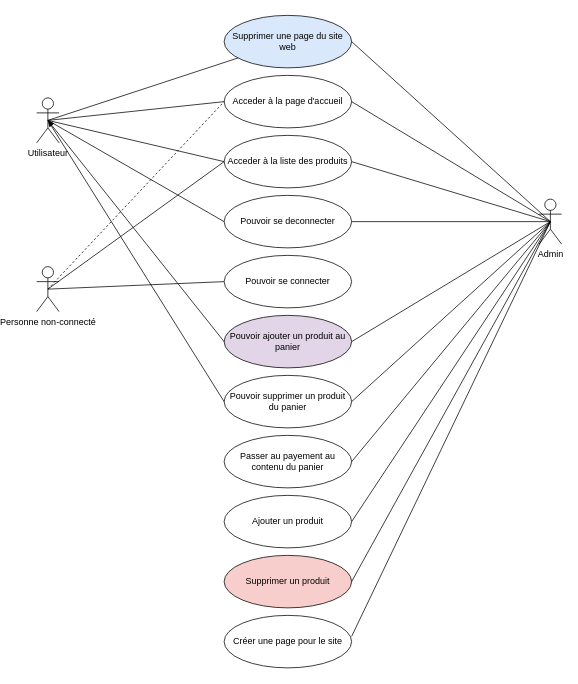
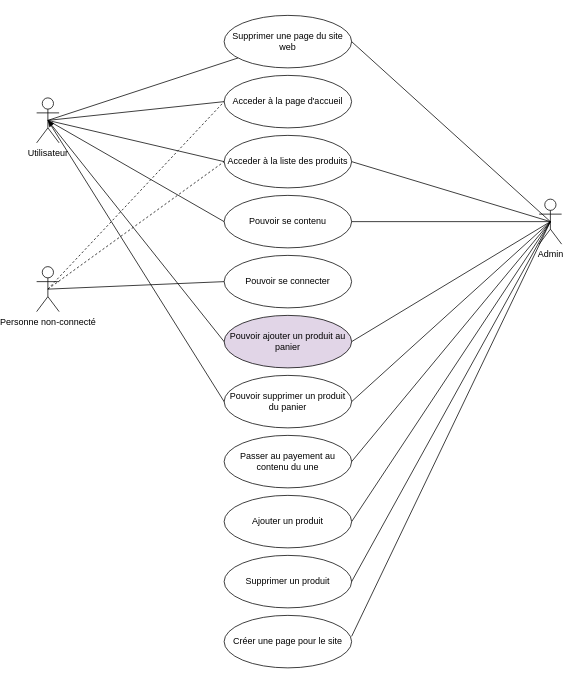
node "Supprimer une page du site web": fillcolor #dae8fc -> #ffffff
edge "Acceder à la page d'accueil" -- "Admin": removed
edge "Acceder à la liste des produits" -- "Personne non-connecté": style solid -> dashed
node "Pouvoir se deconnecter": label "Pouvoir se deconnecter" -> "Pouvoir se contenu"
node "Passer au payement au contenu du panier": label "Passer au payement au contenu du panier" -> "Passer au payement au contenu du une"
node "Supprimer un produit": fillcolor #f8cecc -> #ffffff
